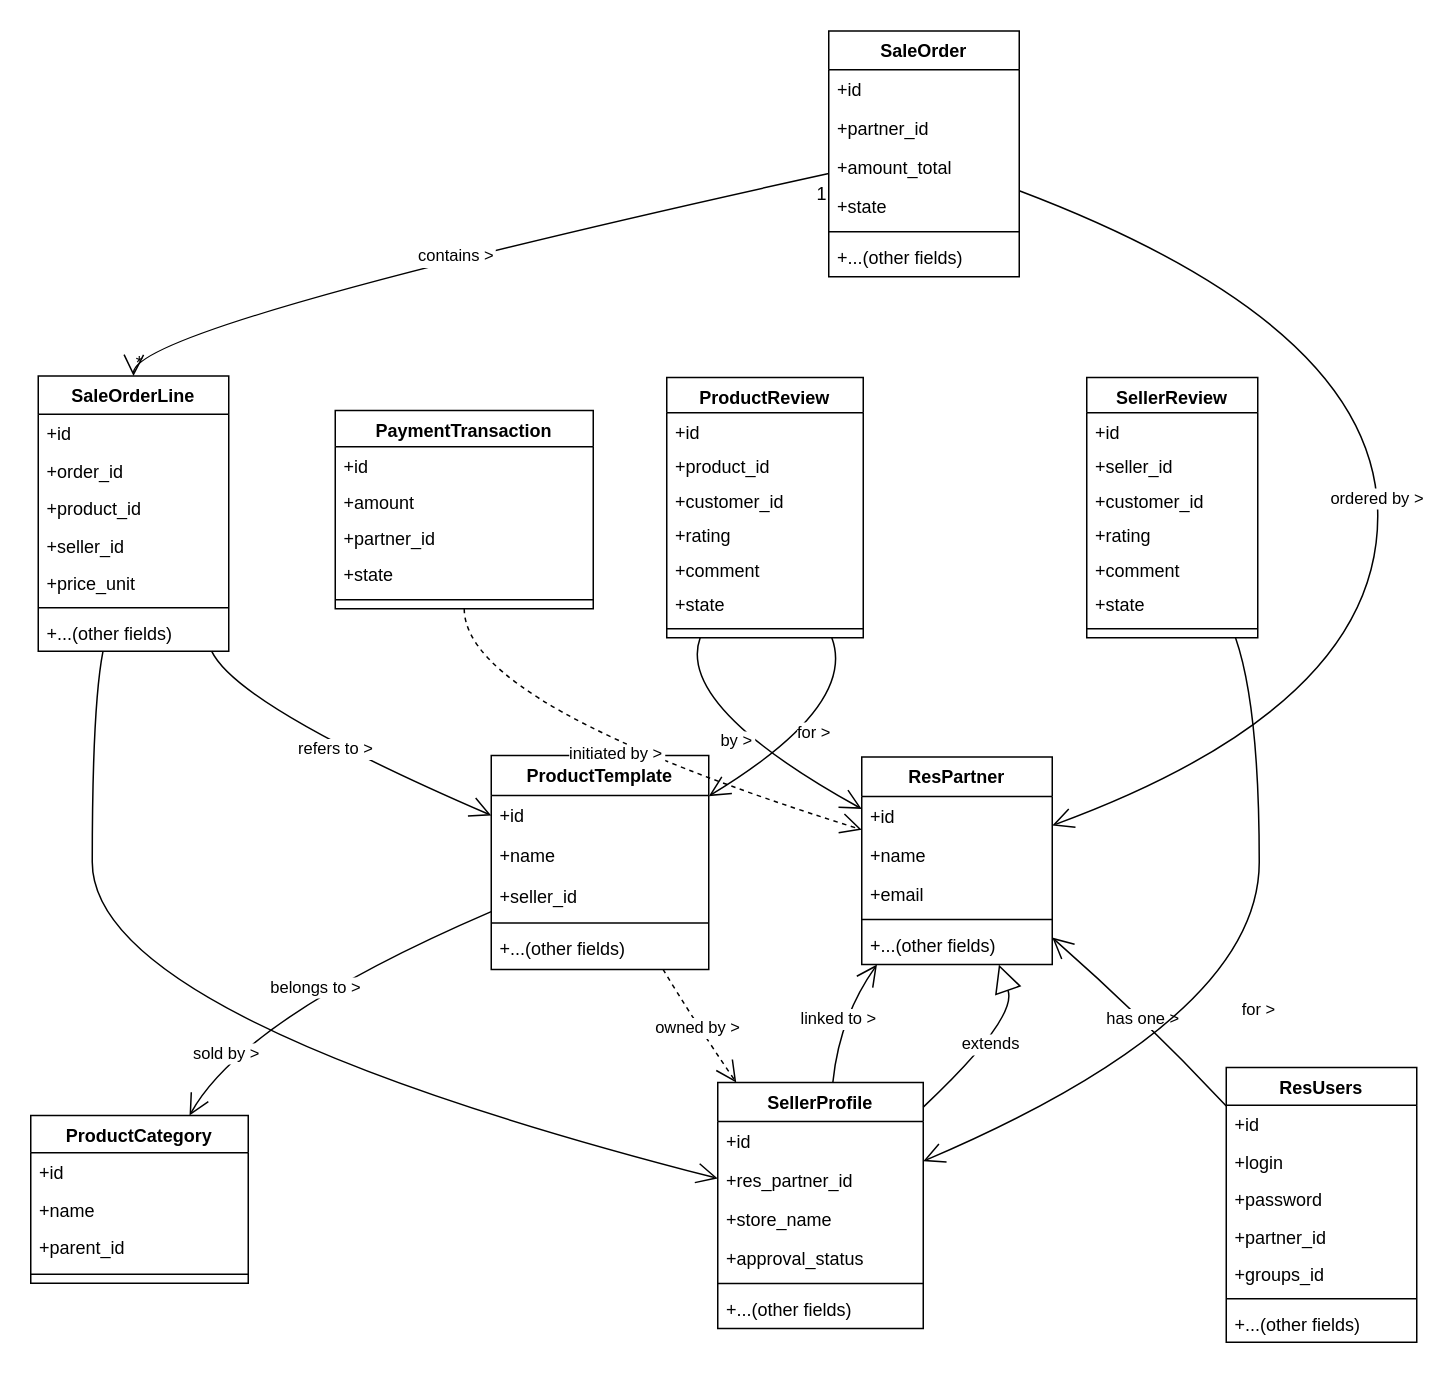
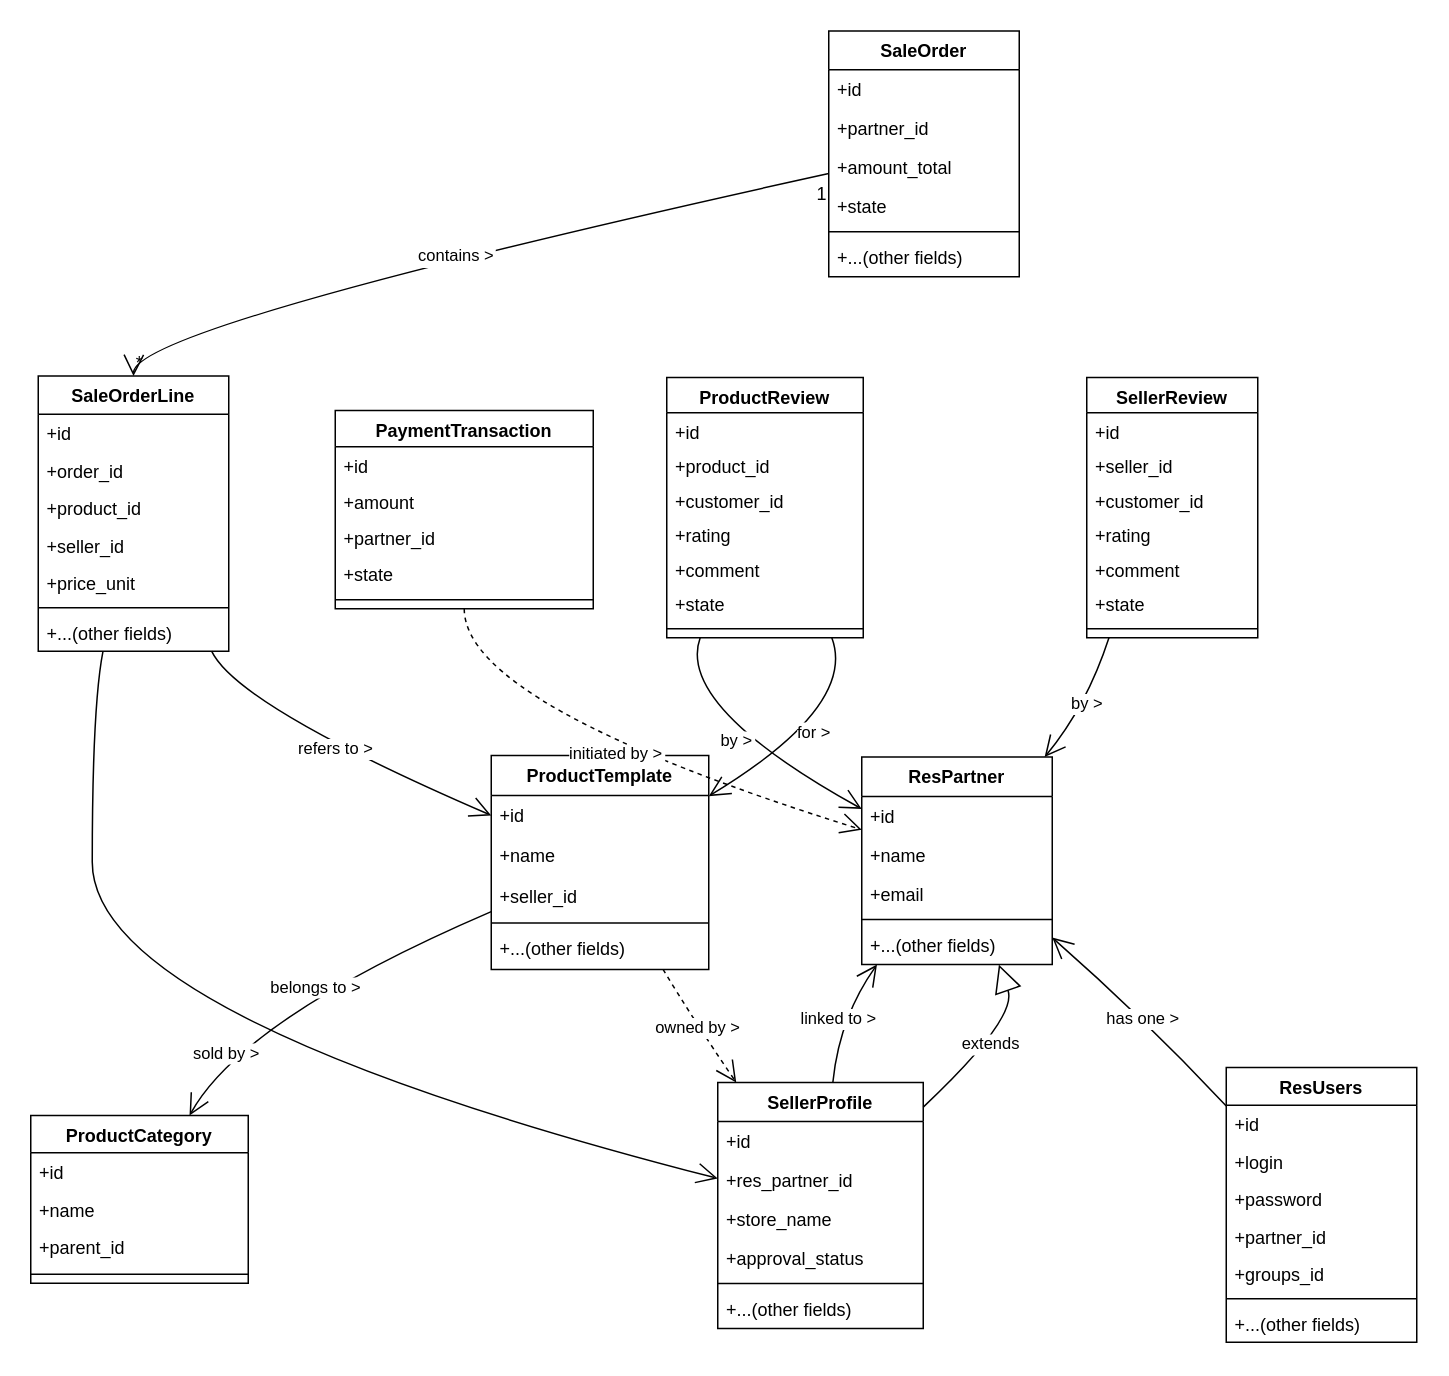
edge "SaleOrder" -> "ResPartner": removed, label "ordered by >"
edge "SellerReview" -> "ResPartner": added, label "by >"
edge "SellerReview" -> "SellerProfile": removed, label "for >"
